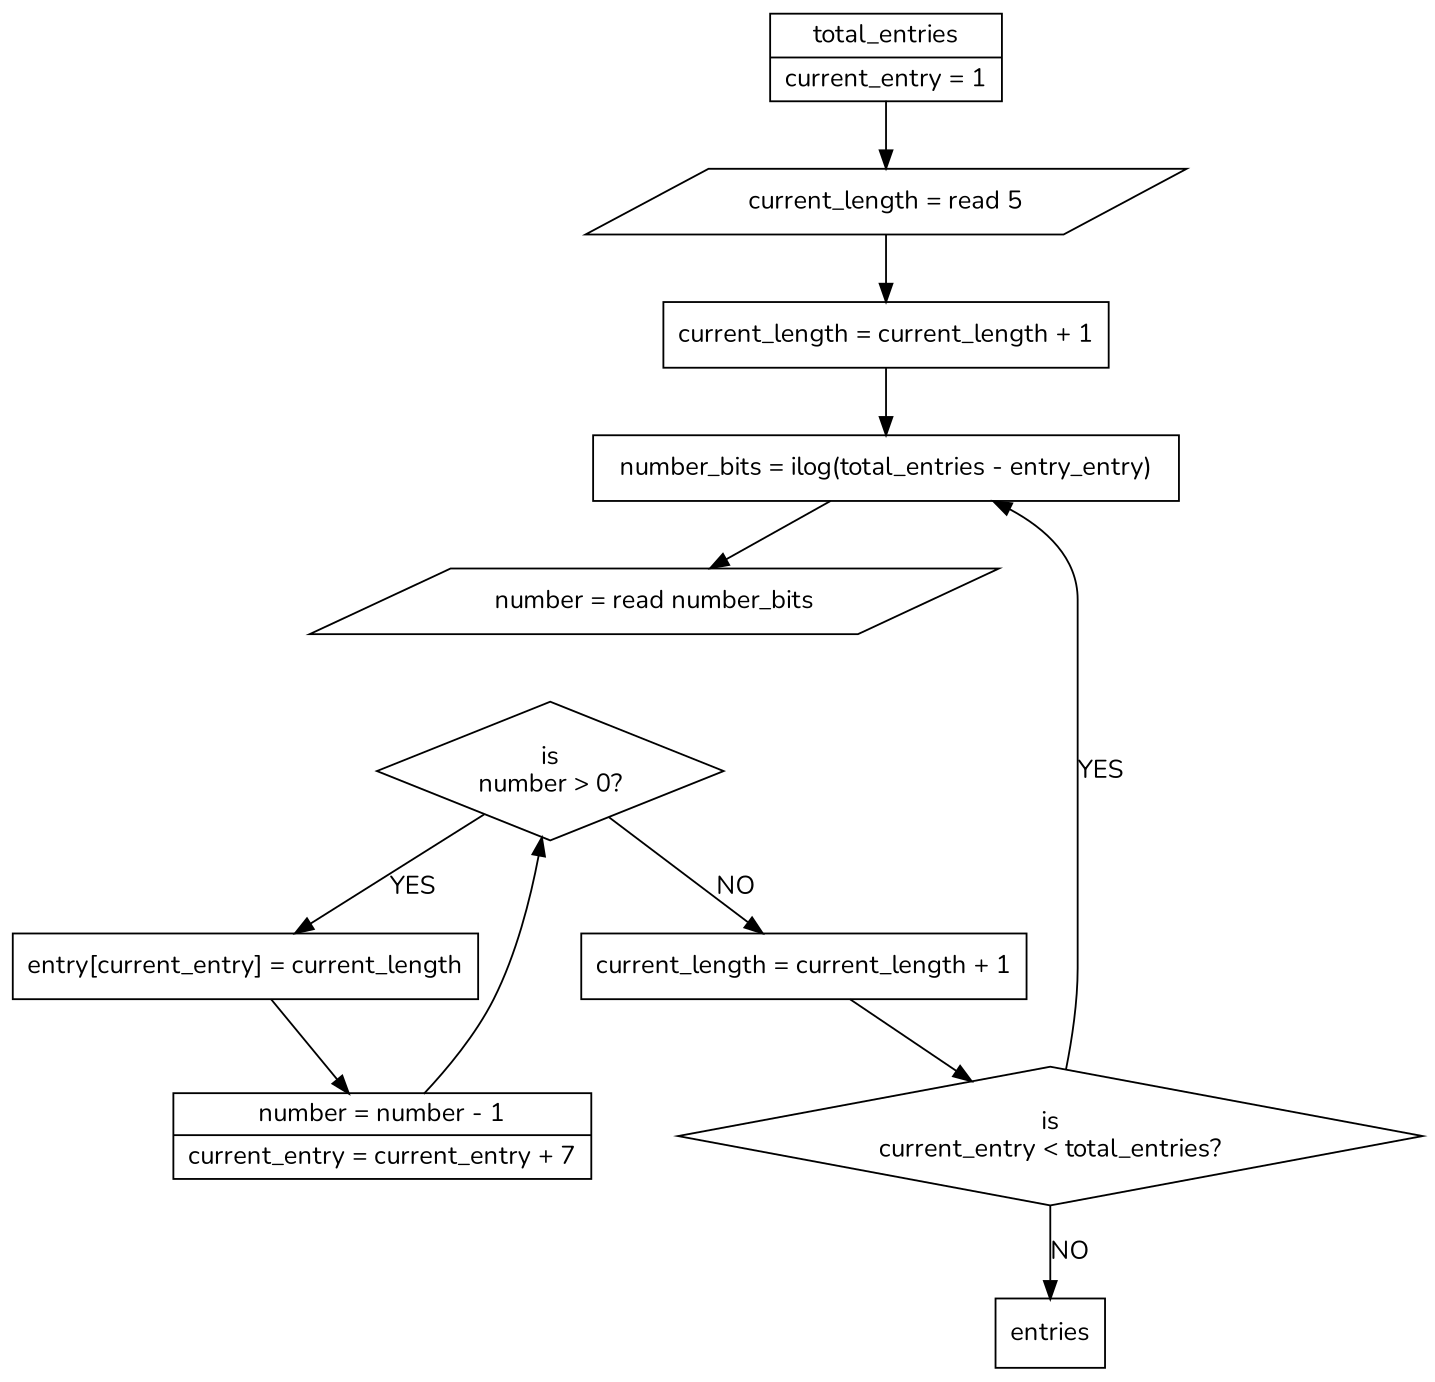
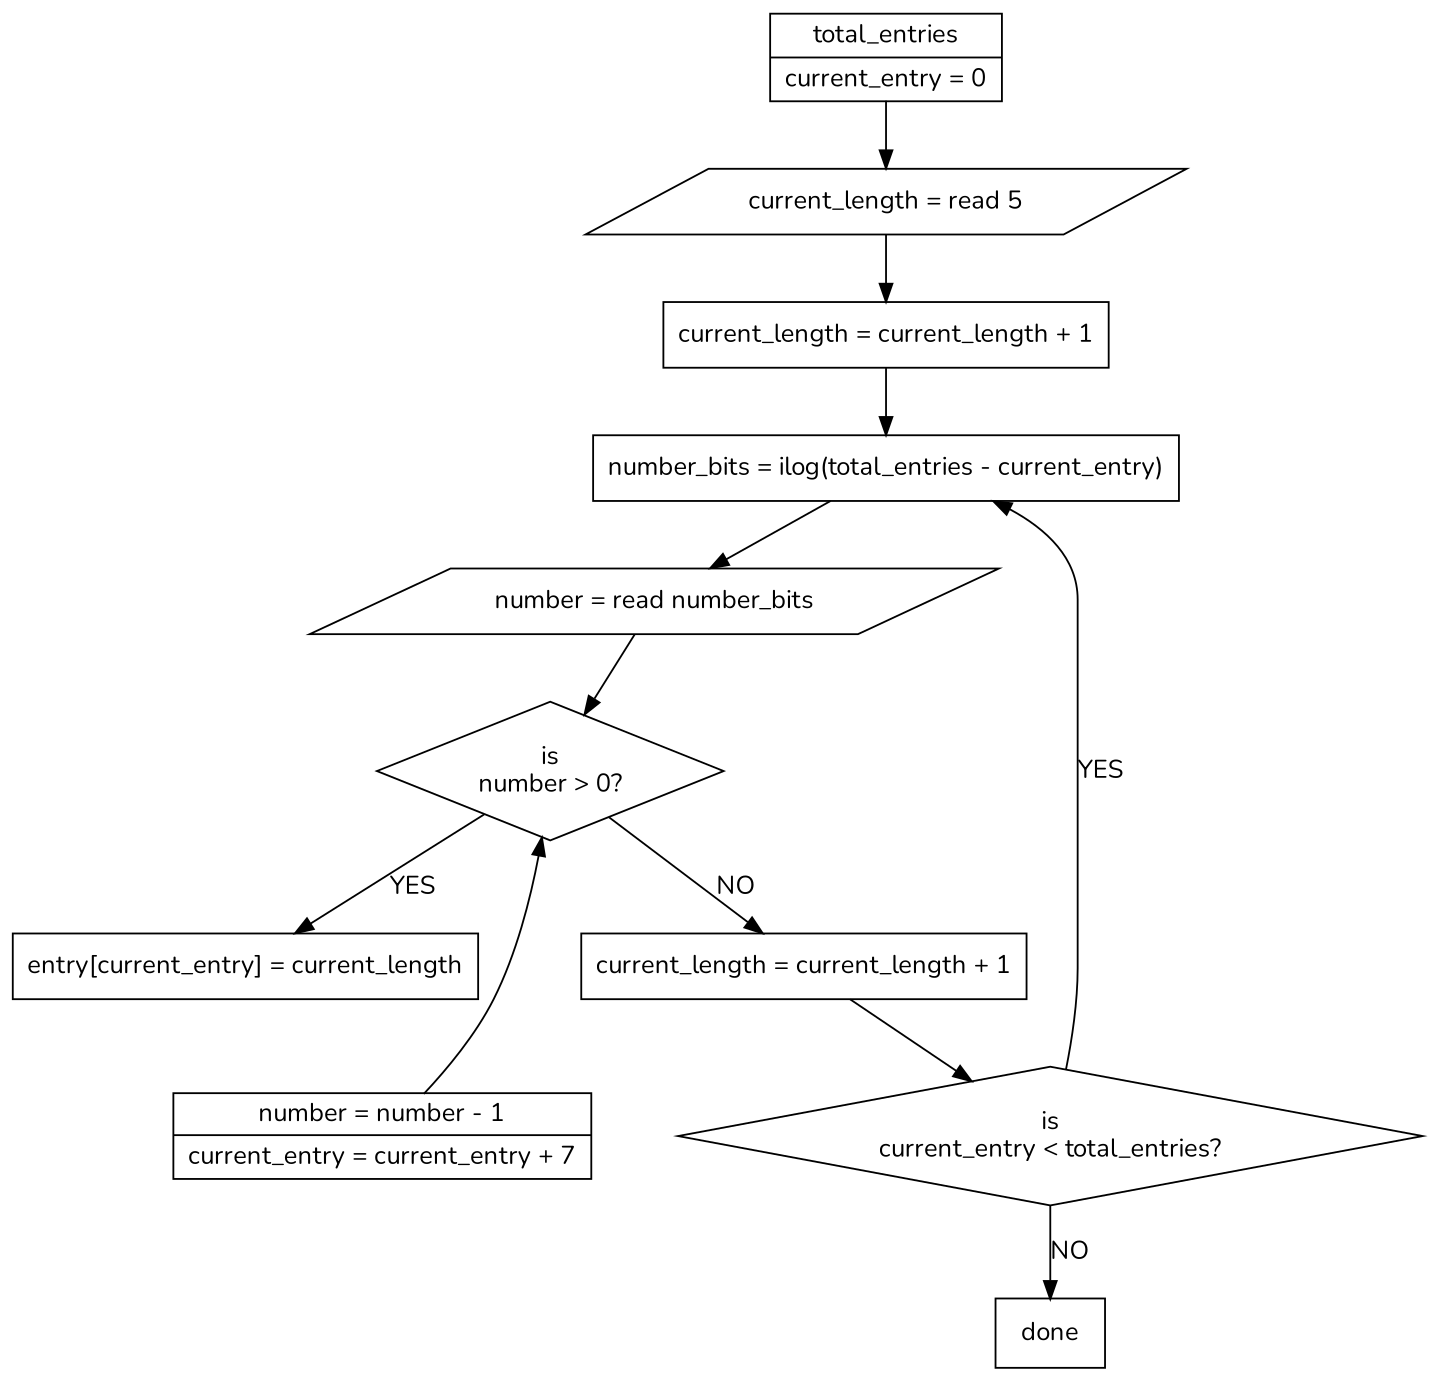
node "total_entries": text "current_entry = 1" -> "current_entry = 0"
node "number_bits = ilog(total_entries - entry_entry)": label "number_bits = ilog(total_entries - entry_entry)" -> "number_bits = ilog(total_entries - current_entry)"
edge "number = read number_bits" -> "is number > 0?": added
edge "entry[current_entry] = current_length" -> "number = number - 1": removed
node "entries": label "entries" -> "done"
